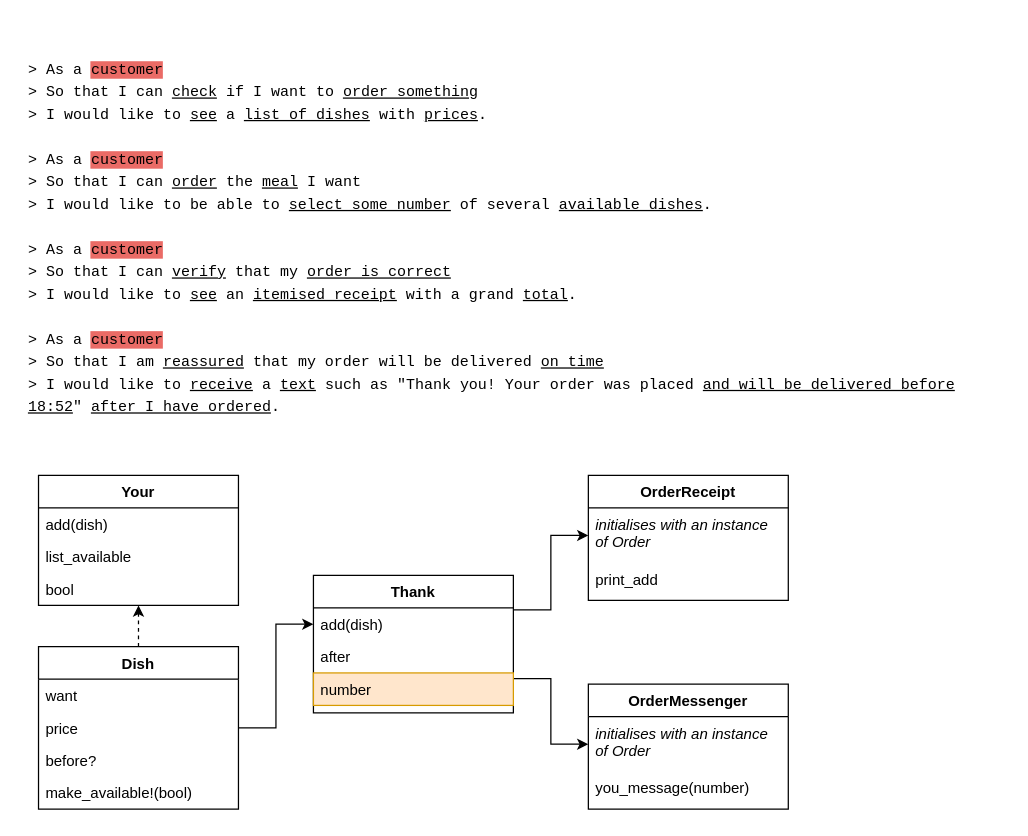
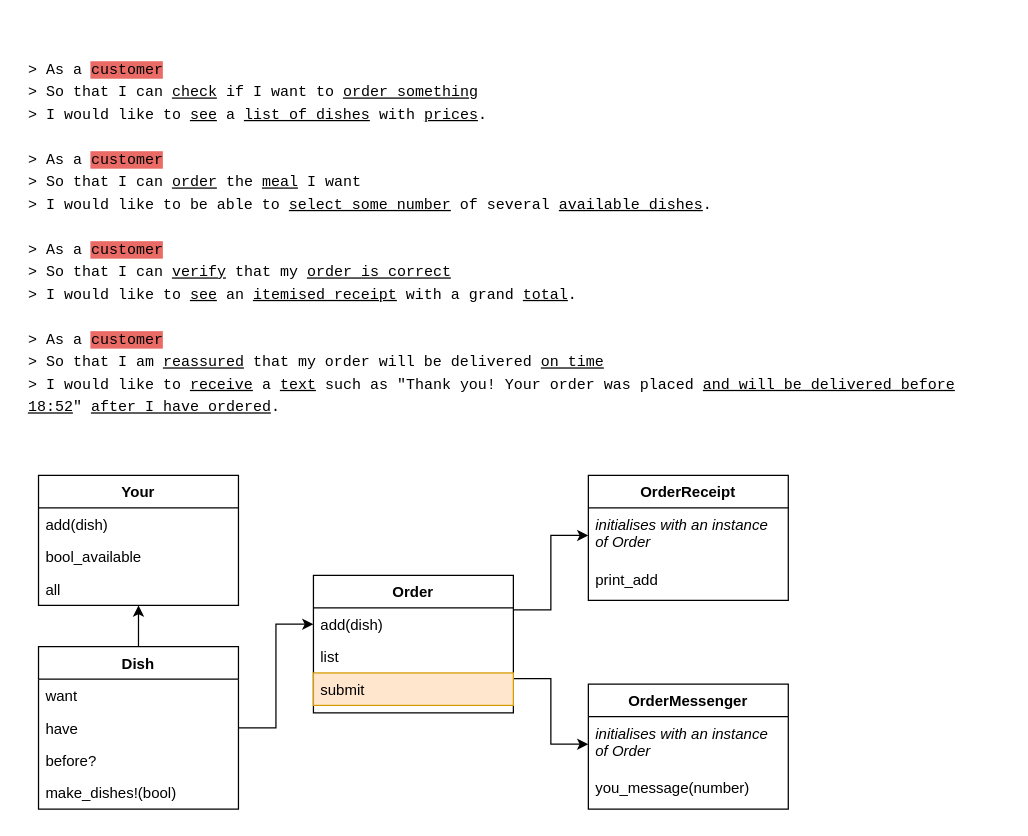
node "list_available": label "list_available" -> "bool_available"
node "bool": label "bool" -> "all"
node "Thank": label "Thank" -> "Order"
edge "Dish" -> "Your": style dashed -> solid
node "after": label "after" -> "list"
node "number": label "number" -> "submit"
node "price": label "price" -> "have"
node "make_available!(bool)": label "make_available!(bool)" -> "make_dishes!(bool)"
